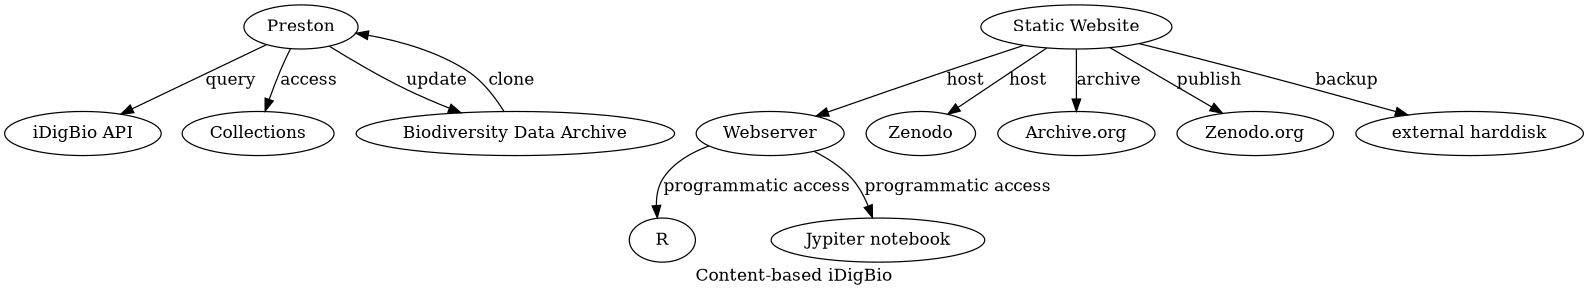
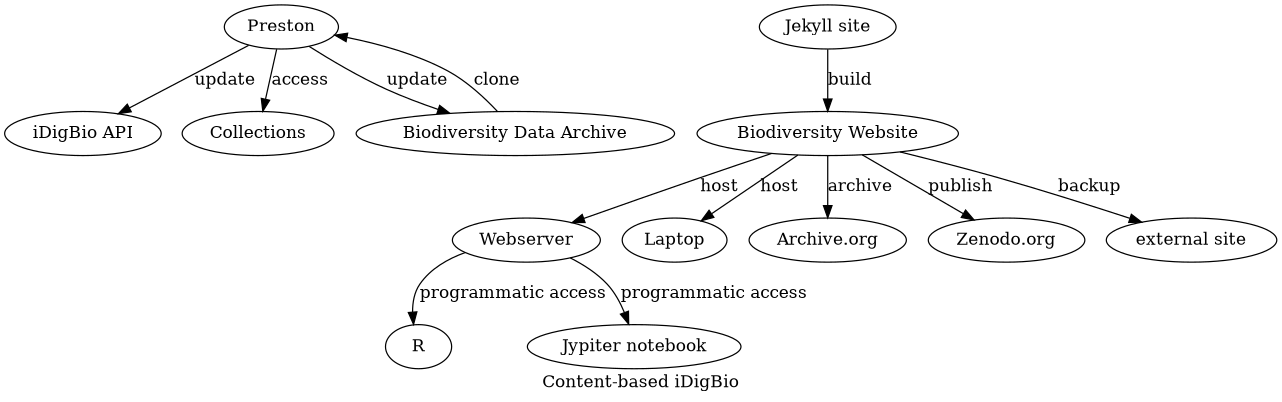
node "Jekyll site": added
node "Static Website": label "Static Website" -> "Biodiversity Website"
edge "Preston" -> "iDigBio API": label "query" -> "update"
node "Zenodo": label "Zenodo" -> "Laptop"
node "external harddisk": label "external harddisk" -> "external site"
